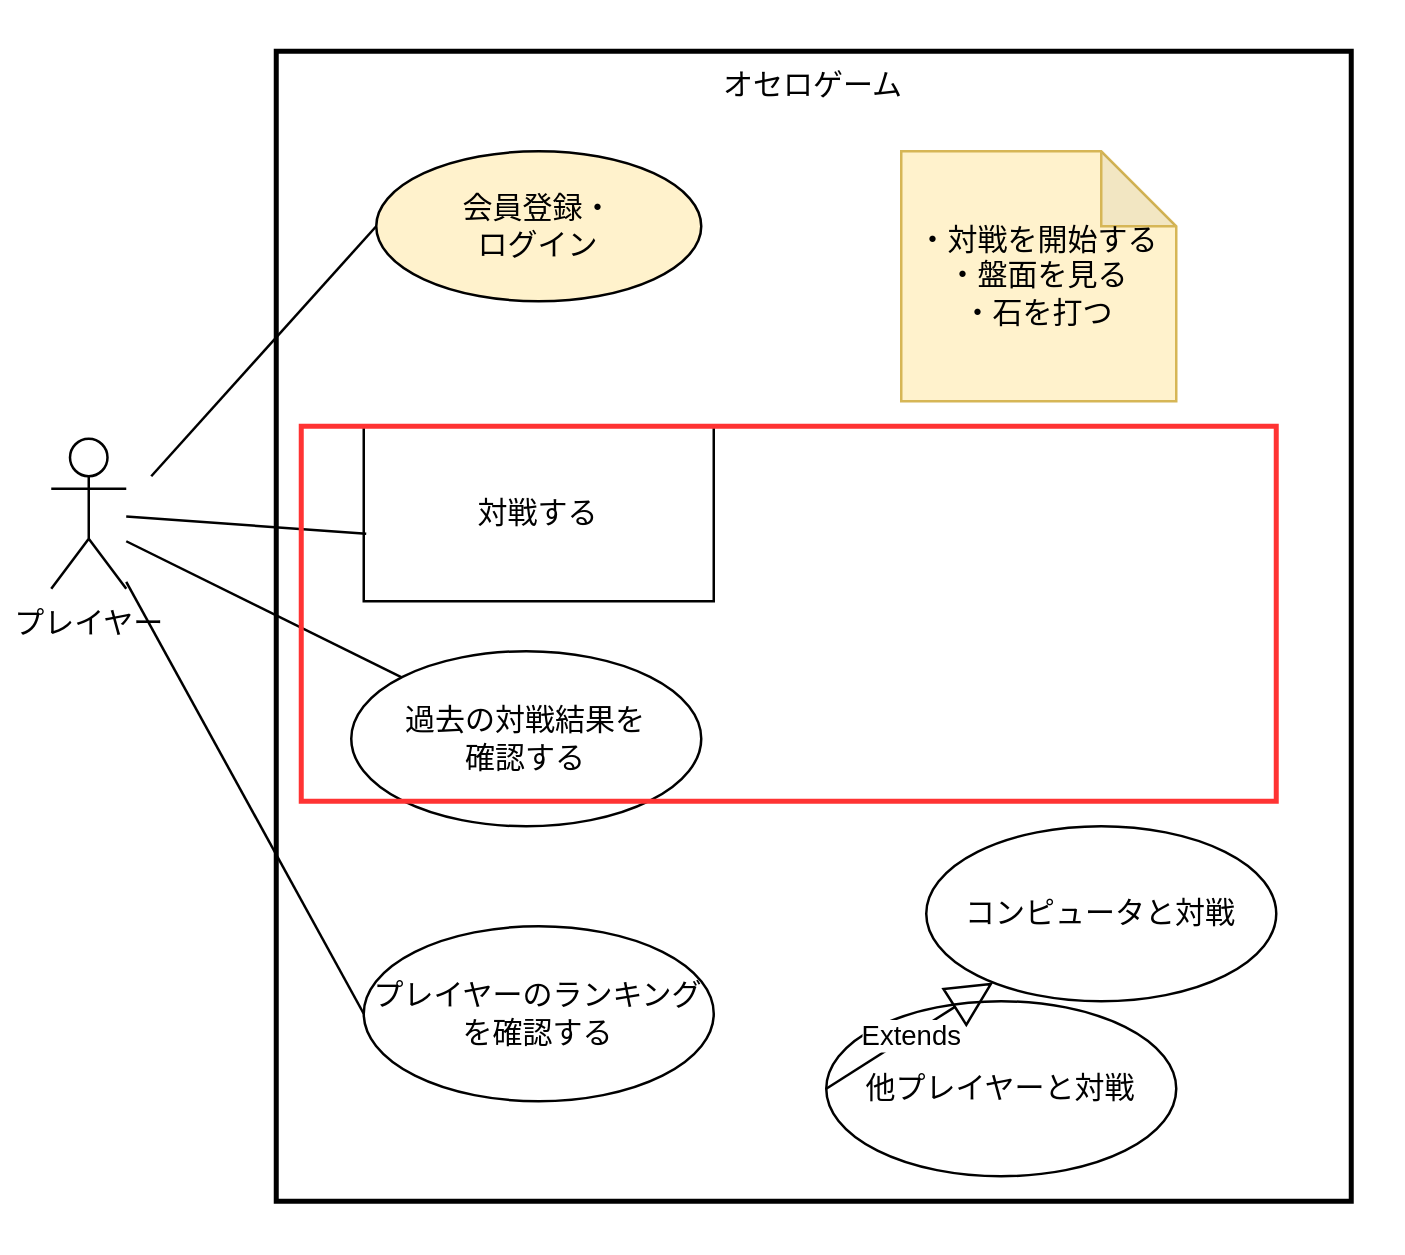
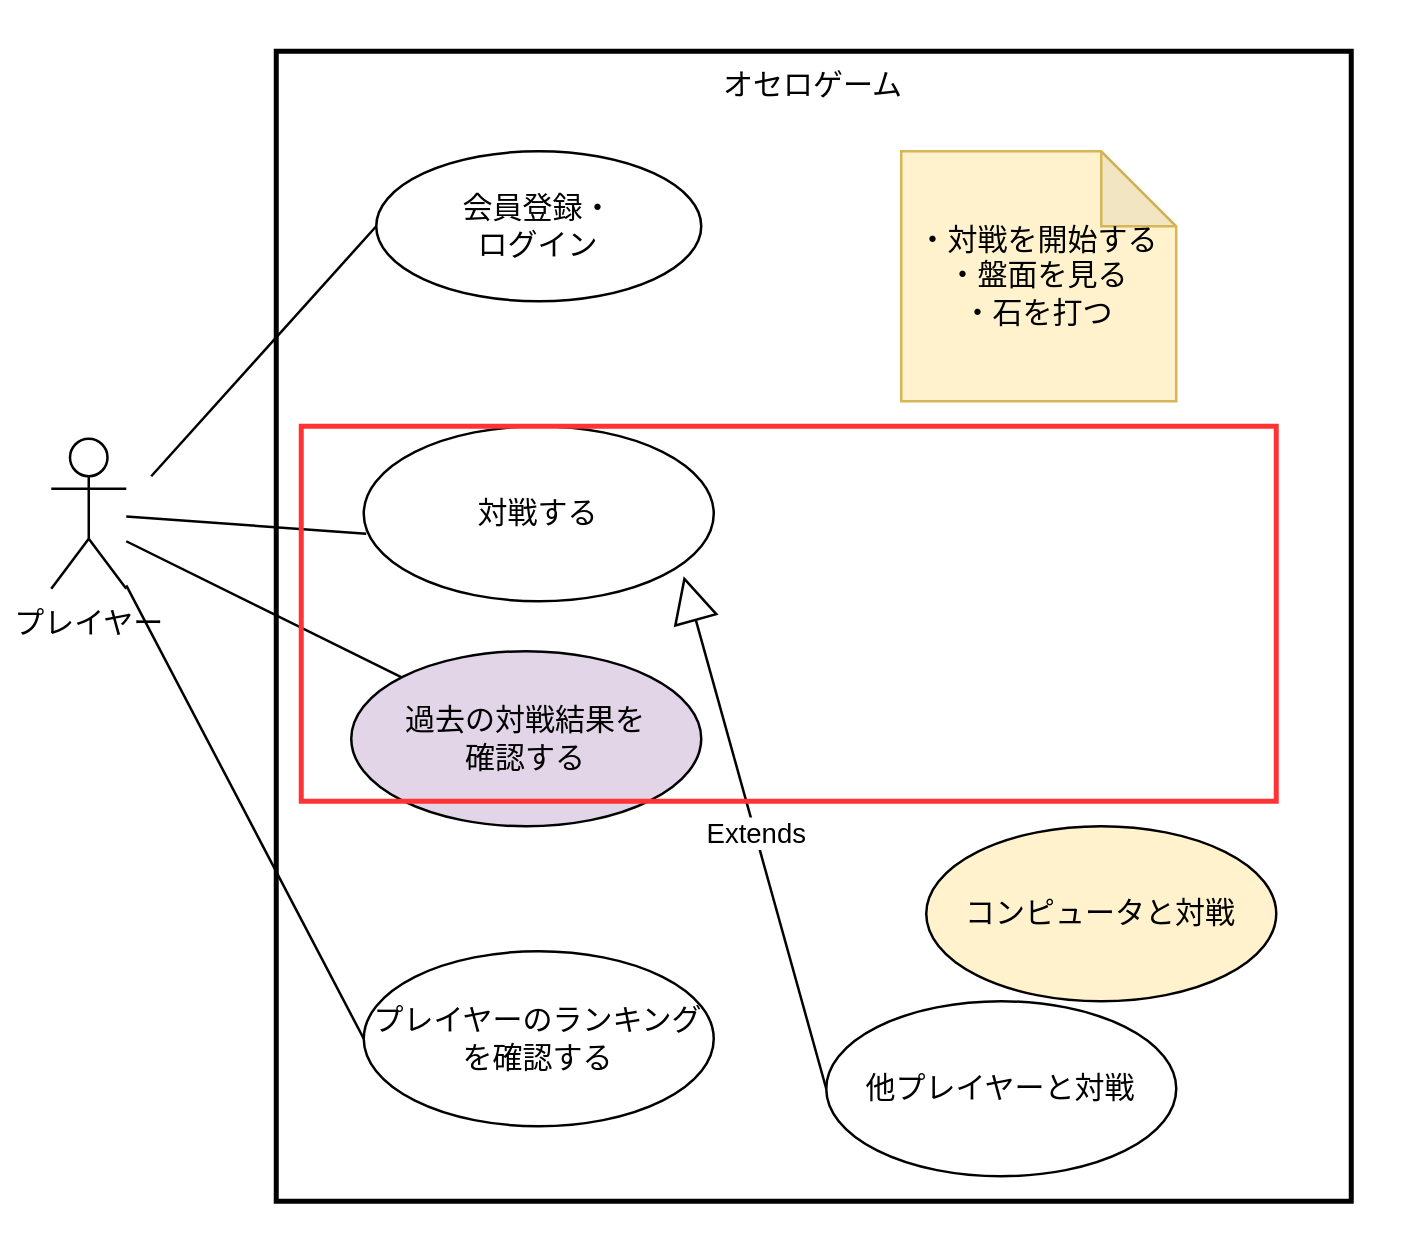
node "会員登録・ ログイン": fillcolor #fff2cc -> #ffffff
node "対戦する": shape rectangle -> ellipse
node "過去の対戦結果を 確認する": fillcolor #ffffff -> #e1d5e7
node "コンピュータと対戦": fillcolor #ffffff -> #fff2cc
node "プレイヤーのランキング を確認する": moved (539, 1014) -> (539, 1039)
edge "他プレイヤーと対戦" -> "コンピュータと対戦": now "他プレイヤーと対戦" -> "対戦する"
